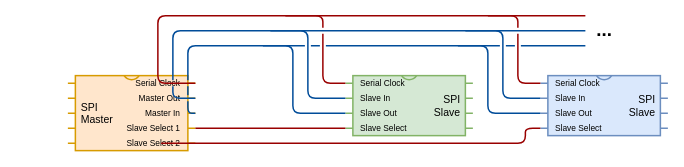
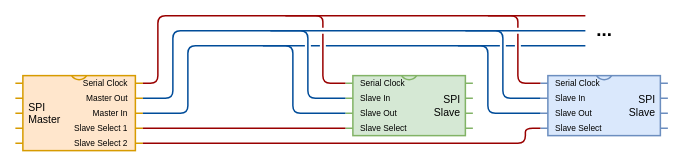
node "SPI Master": moved (132, 113) -> (79, 113)
